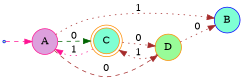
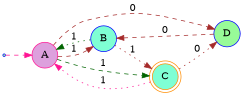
edge "A" -> "B": style dotted -> dashed
edge "D" -> "B": style dotted -> dashed
edge "A" -> "C": label "0" -> "1"
edge "B" -> "A": added, label "1"
node "D": color darkorange -> blue
edge "D" -> "C": now "B" -> "C"
